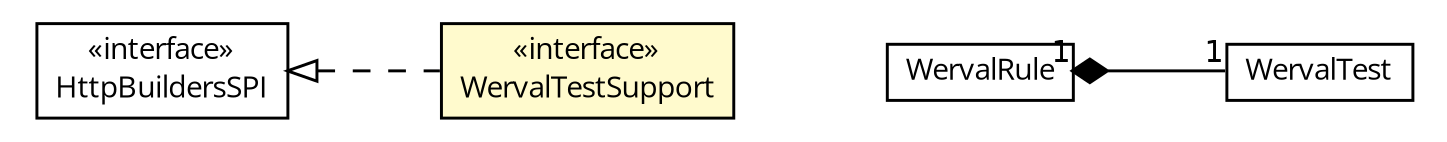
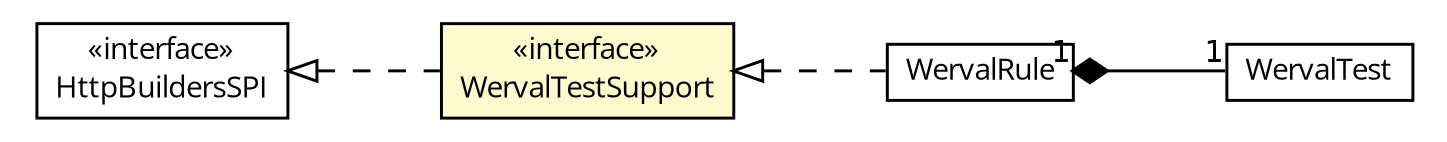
edge "WervalRule" -> "WervalTestSupport": added
